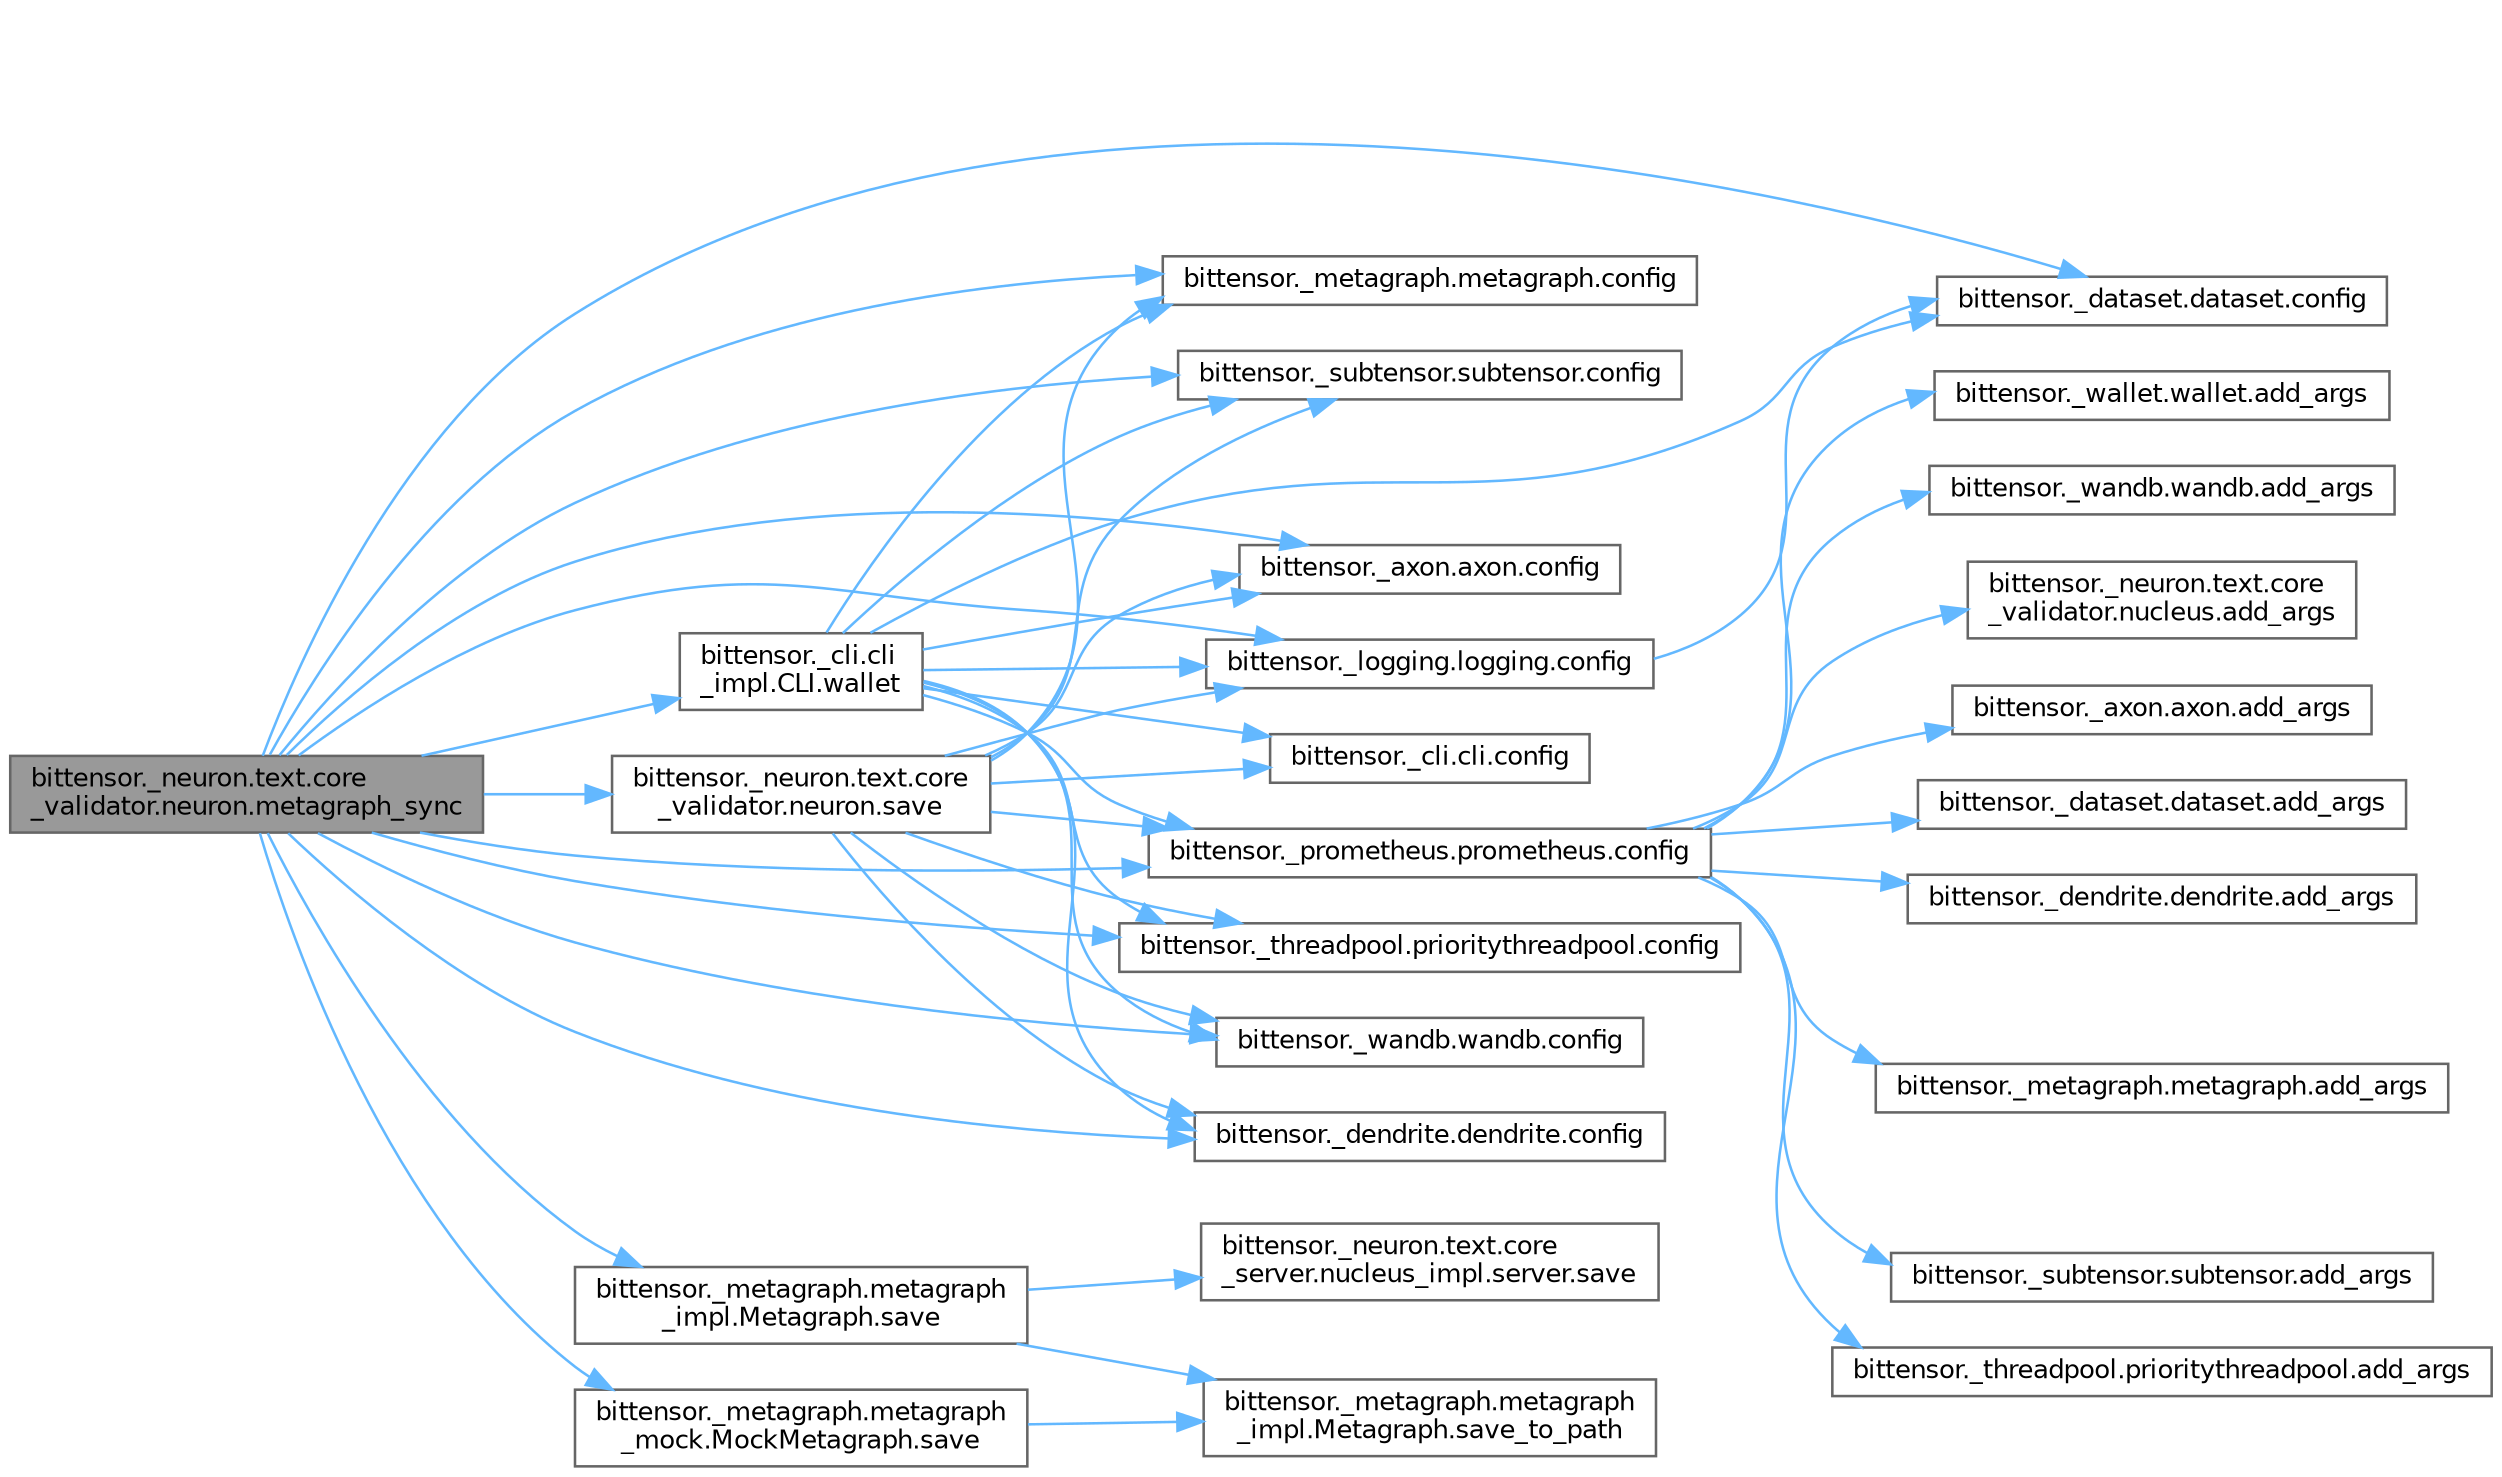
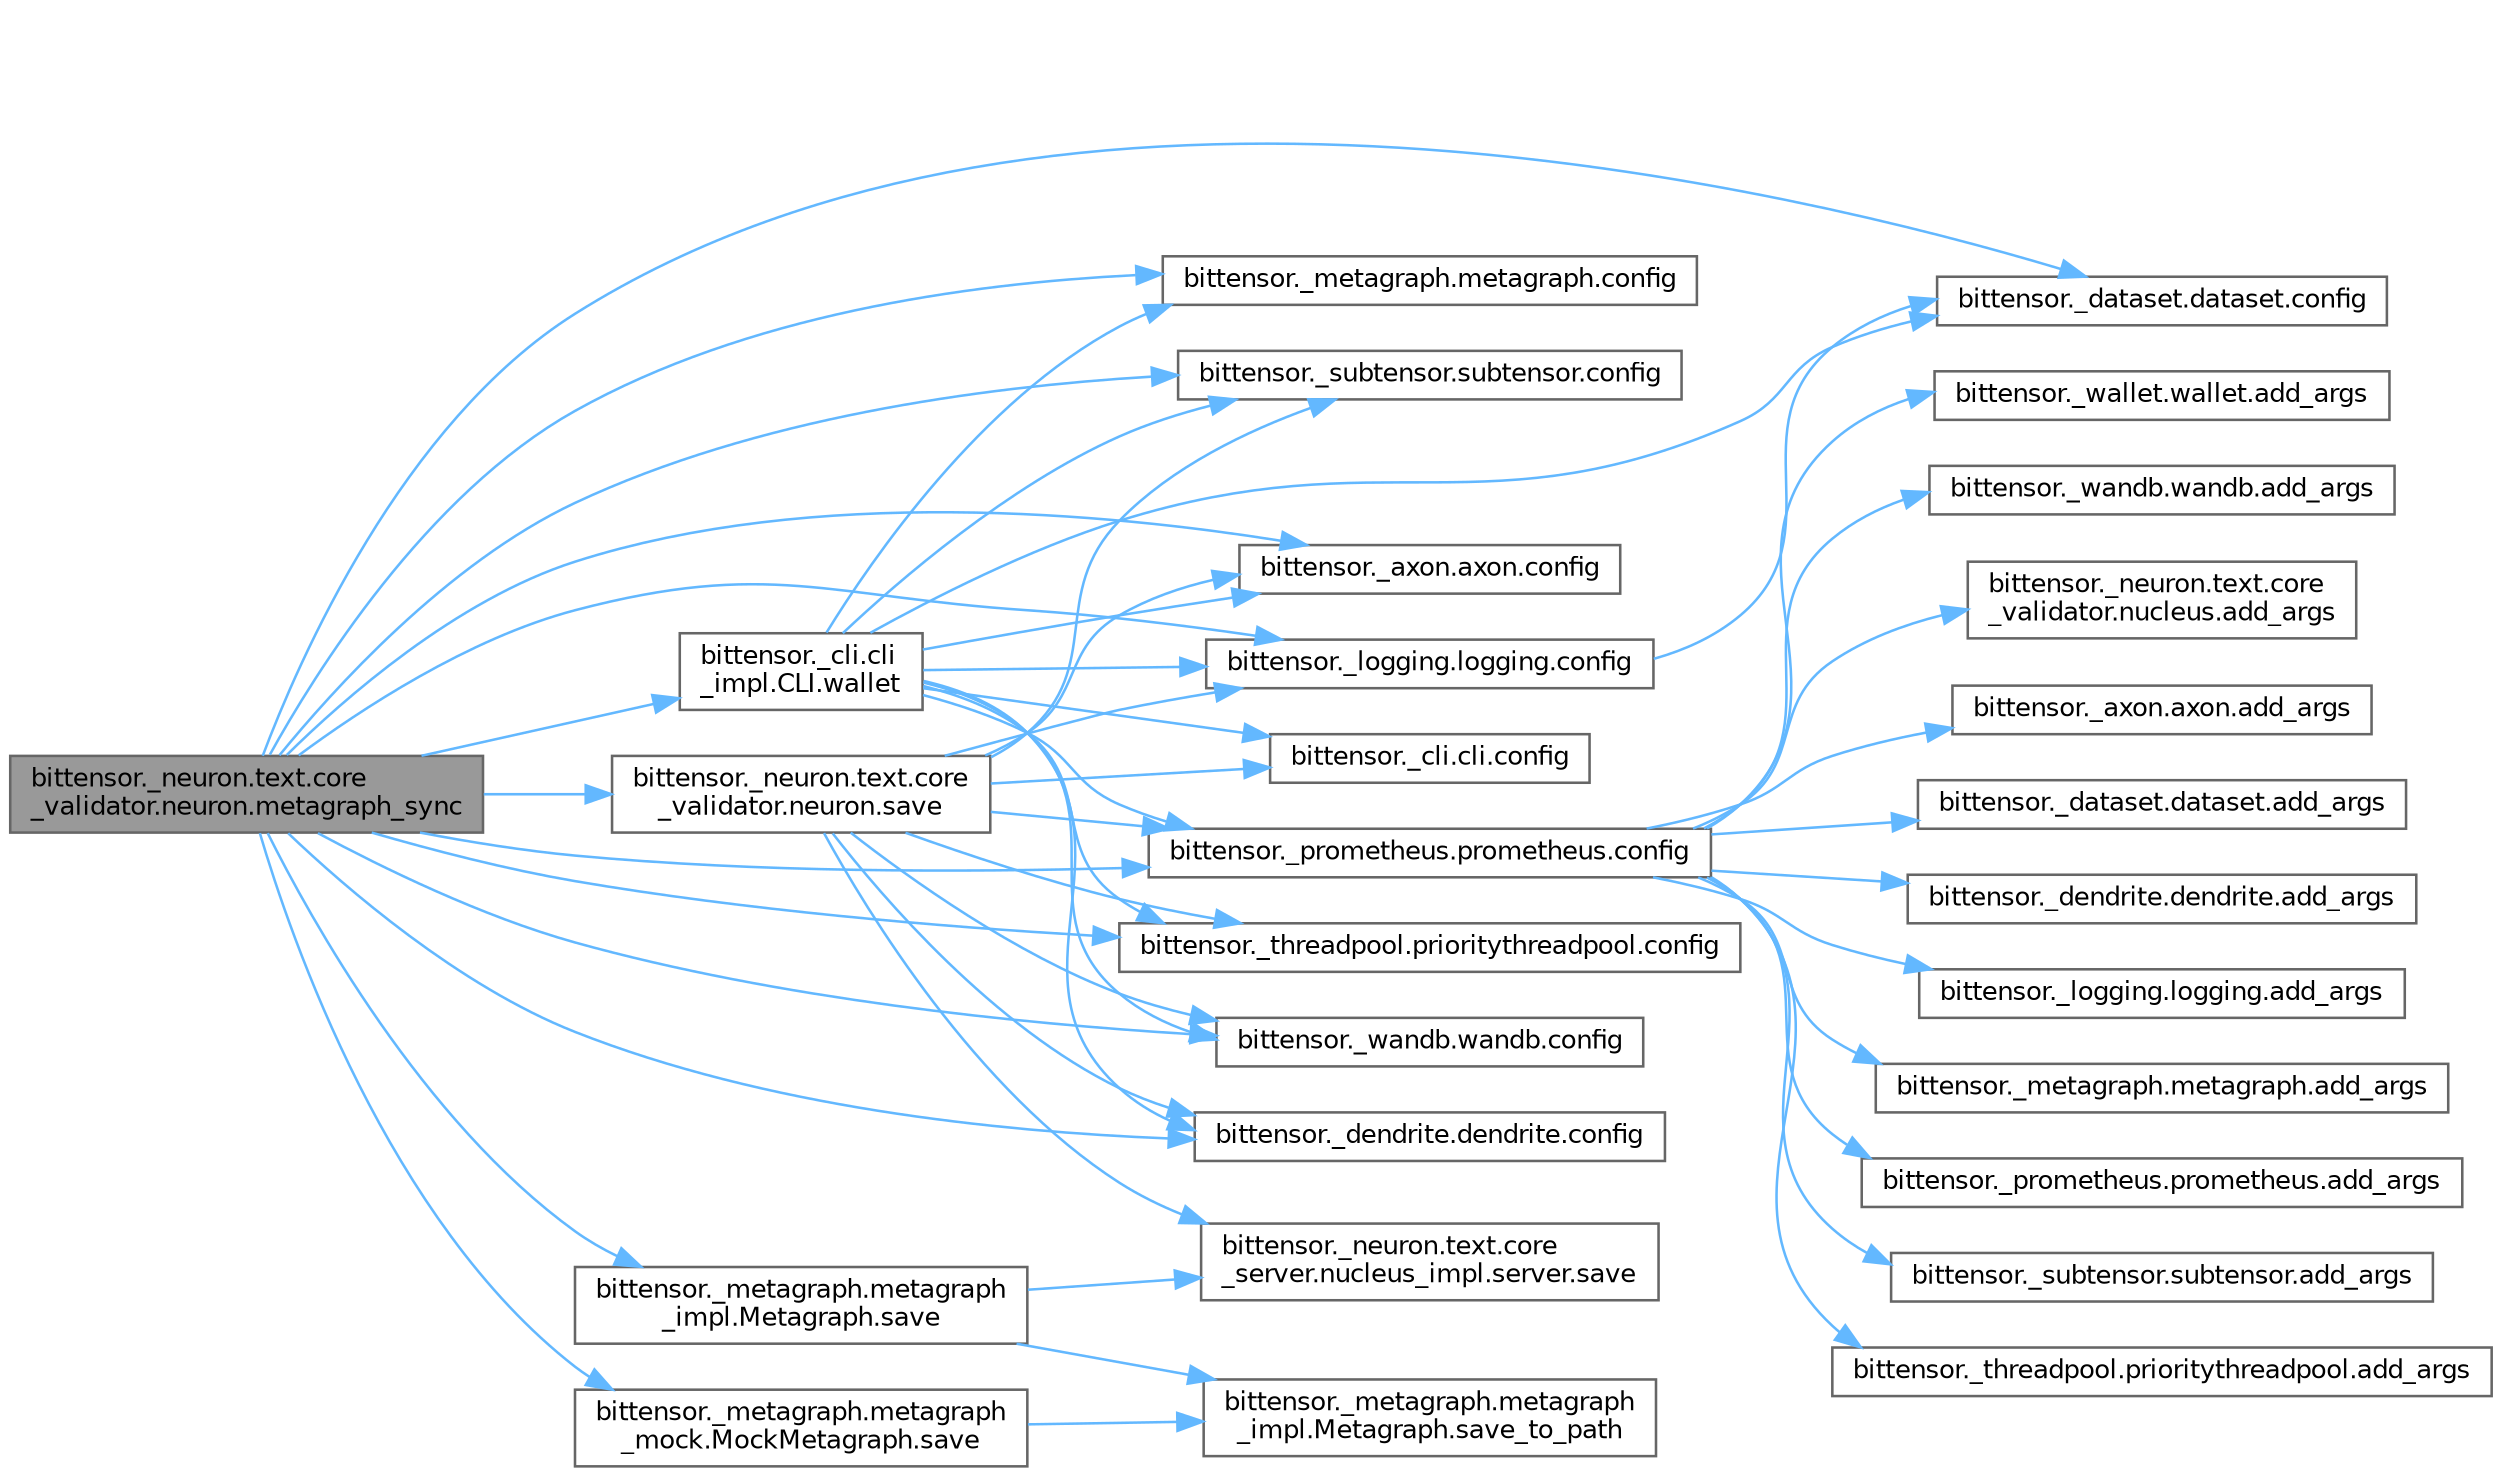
edge "bittensor._neuron.text.core _validator.neuron.save" -> "bittensor._metagraph.metagraph.config": now "bittensor._neuron.text.core _validator.neuron.save" -> "bittensor._neuron.text.core _server.nucleus_impl.server.save"
node "bittensor._logging.logging.add_args": added
node "bittensor._prometheus.prometheus.add_args": added
